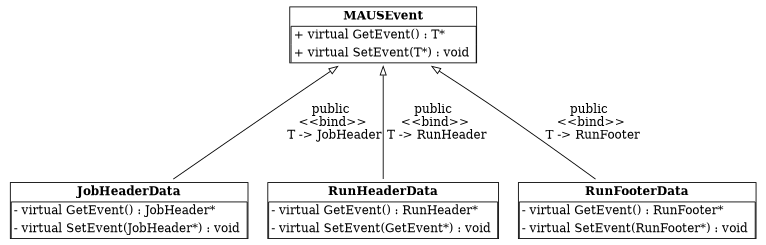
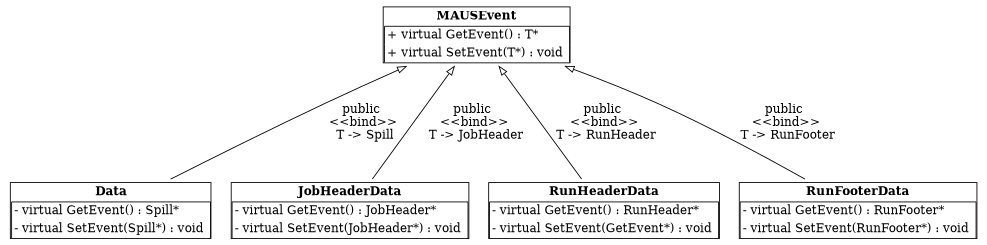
node "Data": added
